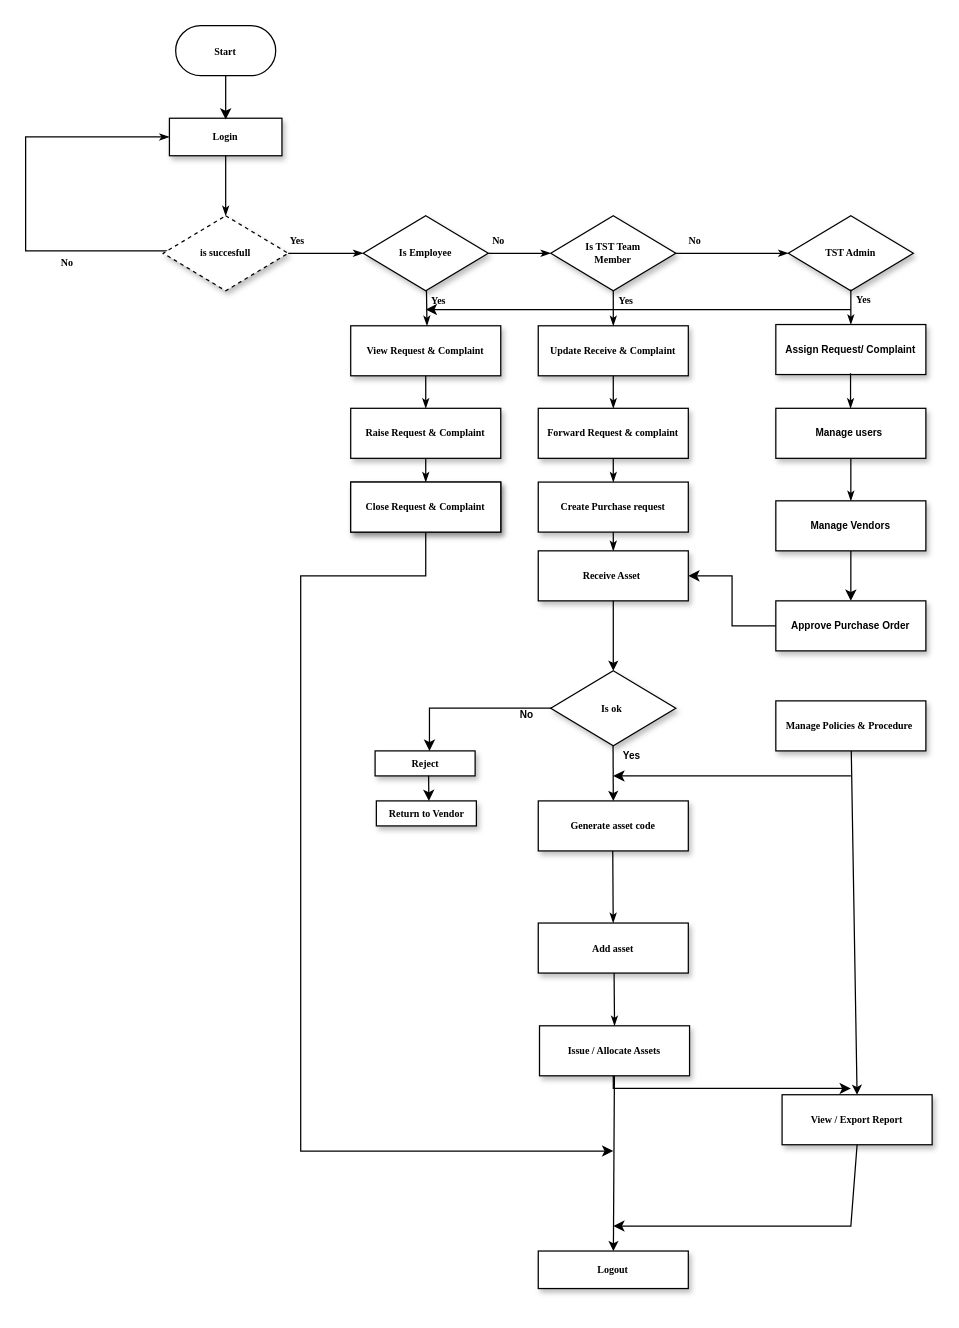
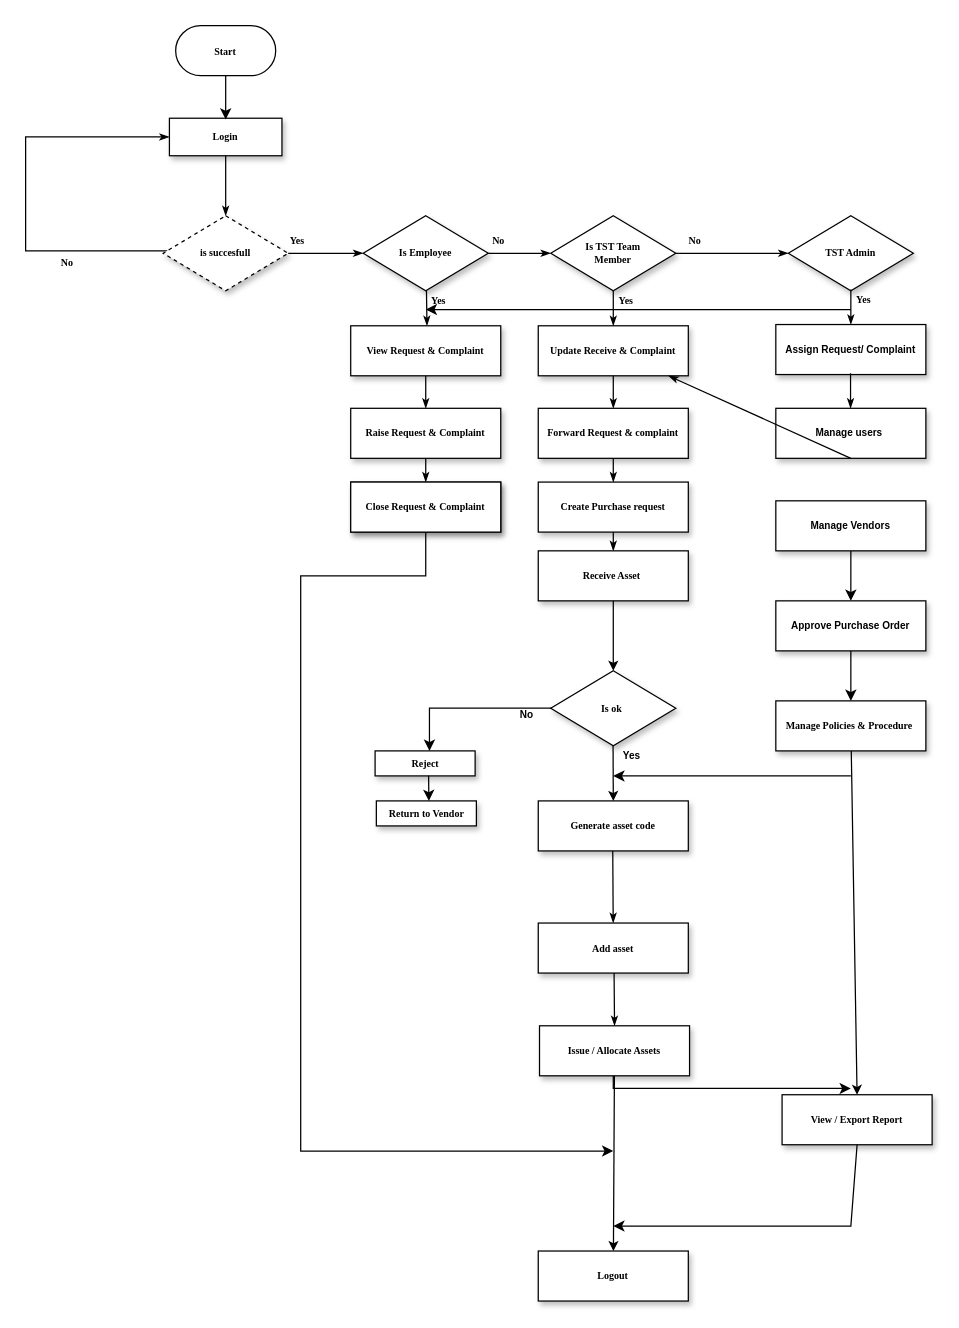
edge "Manage users" -> "Manage Vendors": now "Manage users" -> "Update Receive & Complaint"
edge "Approve Purchase Order" -> "Receive Asset": now "Approve Purchase Order" -> "Manage Policies & Procedure"
node "Logout": size 150x38 -> 150x50
